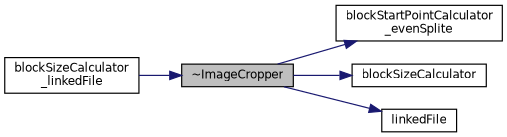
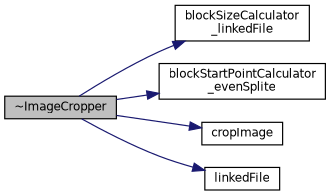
edge "blockSizeCalculator _linkedFile" -> "~ImageCropper": reversed
node "blockSizeCalculator": label "blockSizeCalculator" -> "cropImage"
